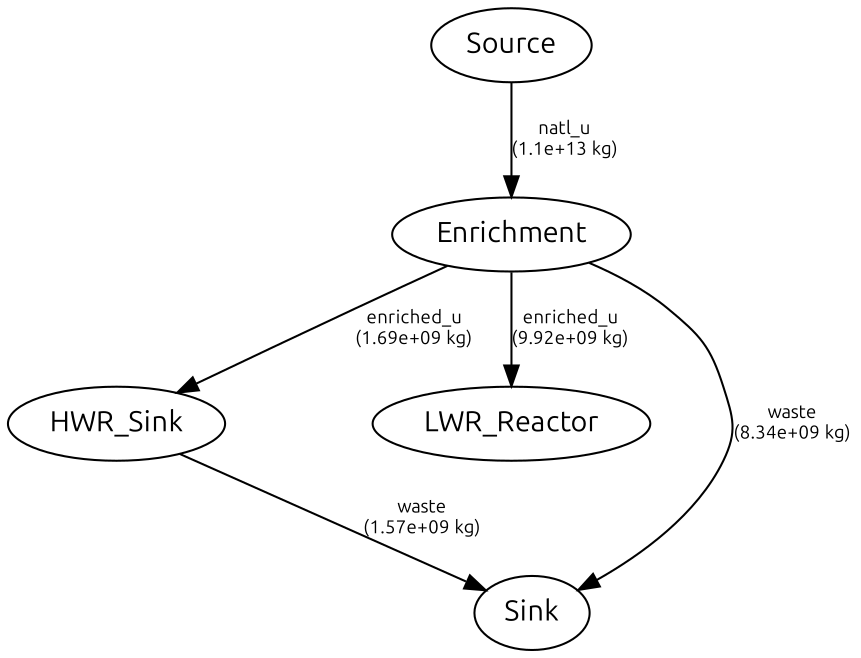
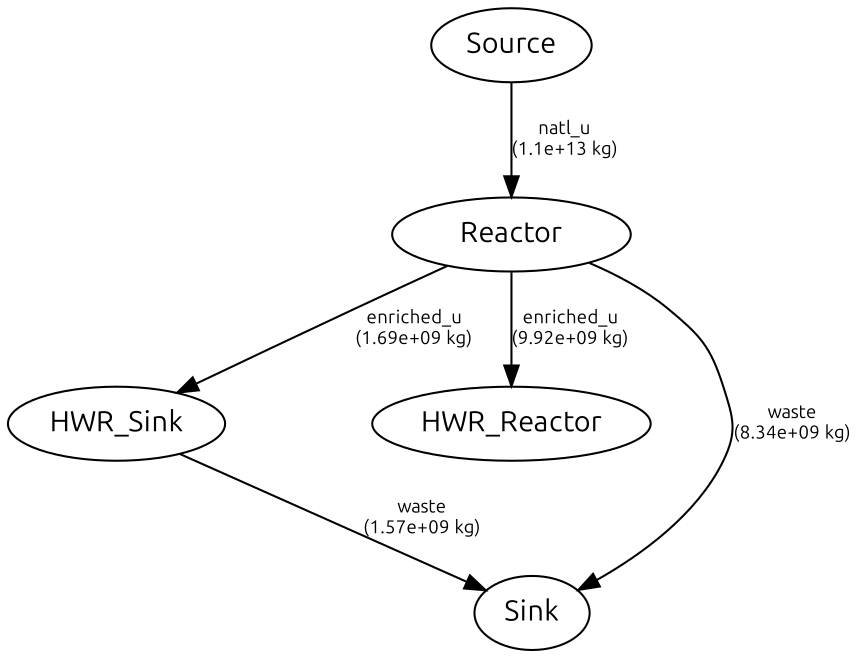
node "Enrichment": label "Enrichment" -> "Reactor"
node "LWR_Reactor": label "LWR_Reactor" -> "HWR_Reactor"
